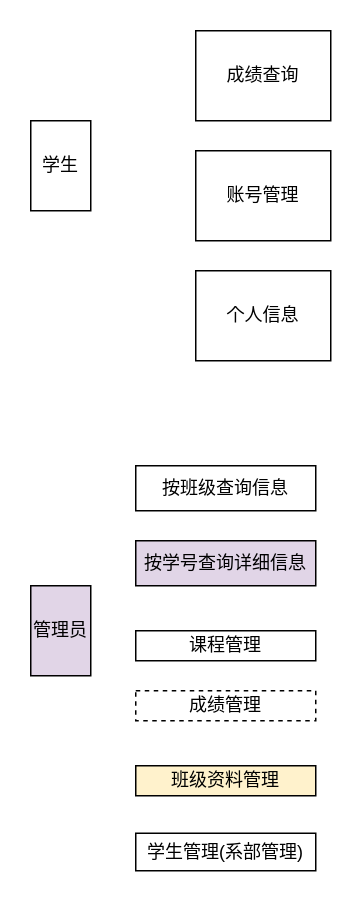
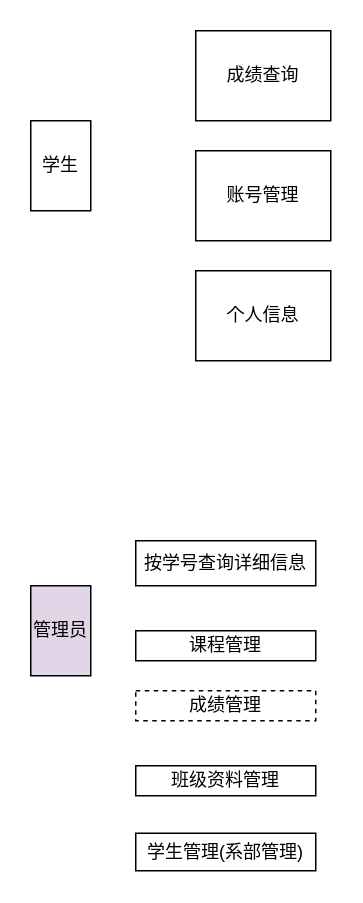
node "按班级查询信息": removed
node "按学号查询详细信息": fillcolor #e1d5e7 -> #ffffff
node "班级资料管理": fillcolor #fff2cc -> #ffffff
